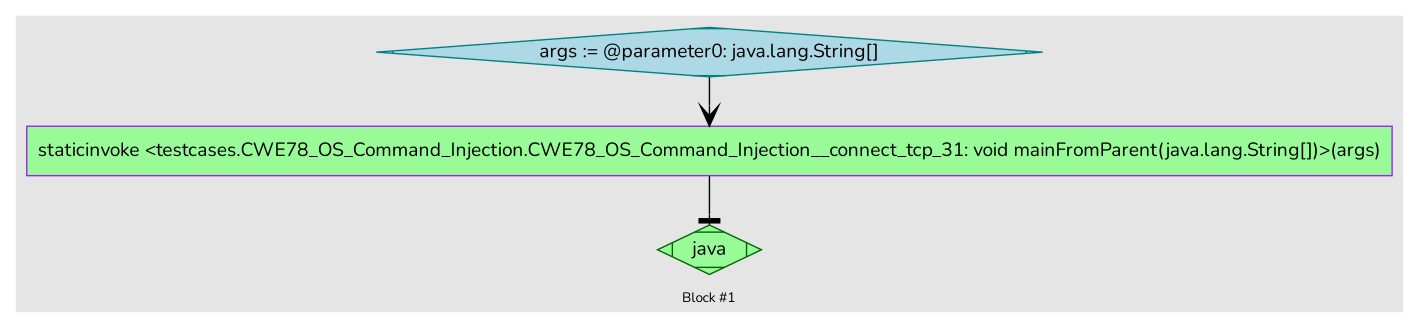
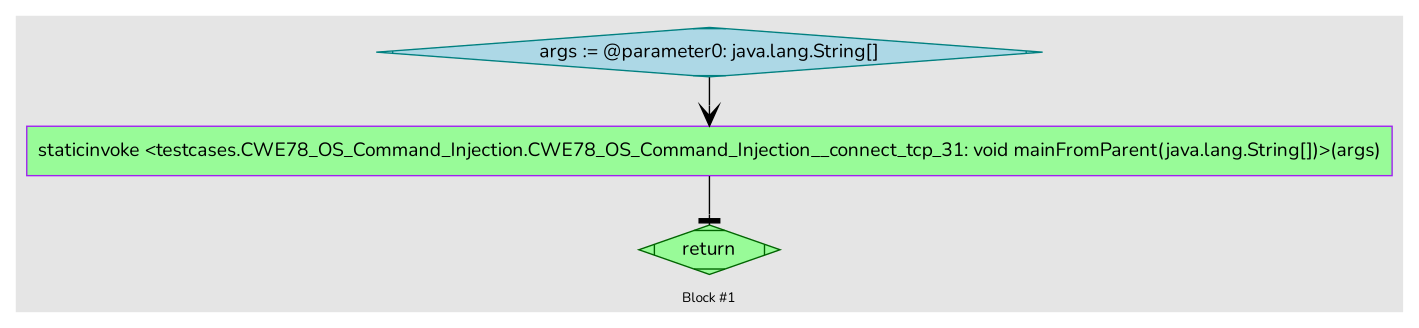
node "java": label "java" -> "return"
